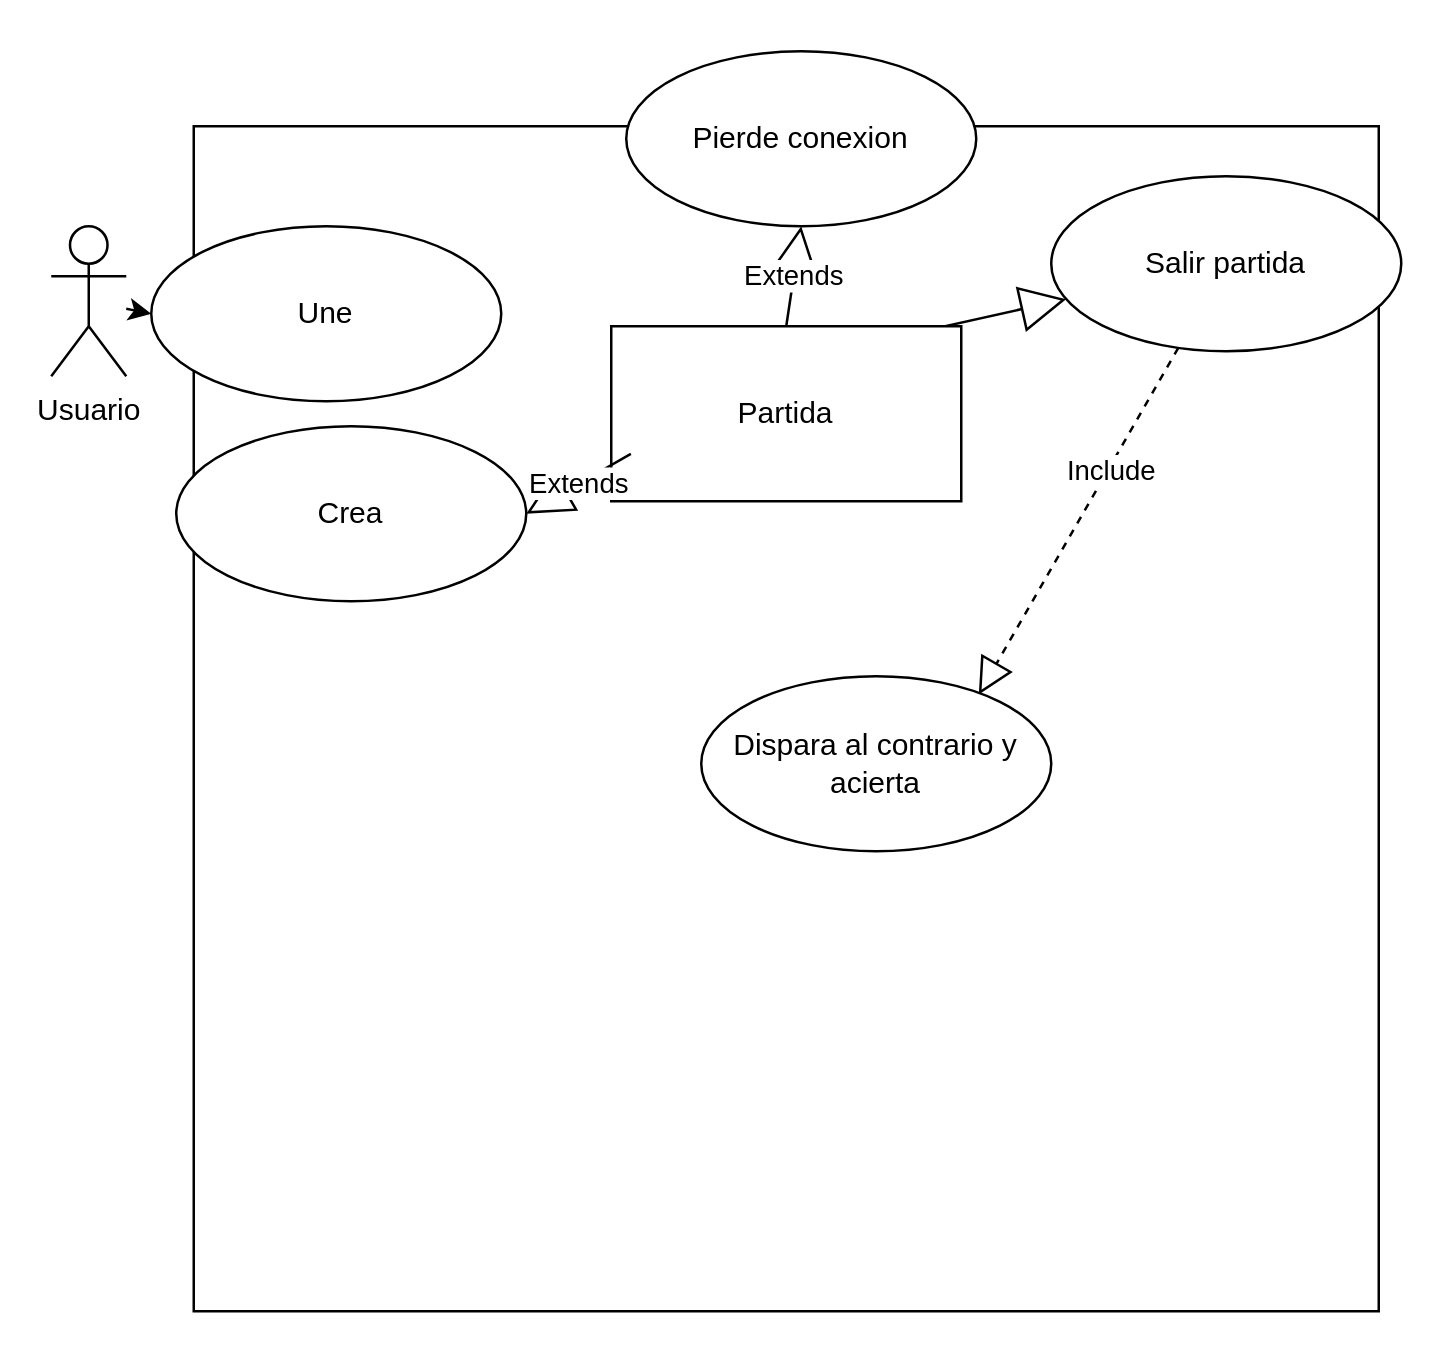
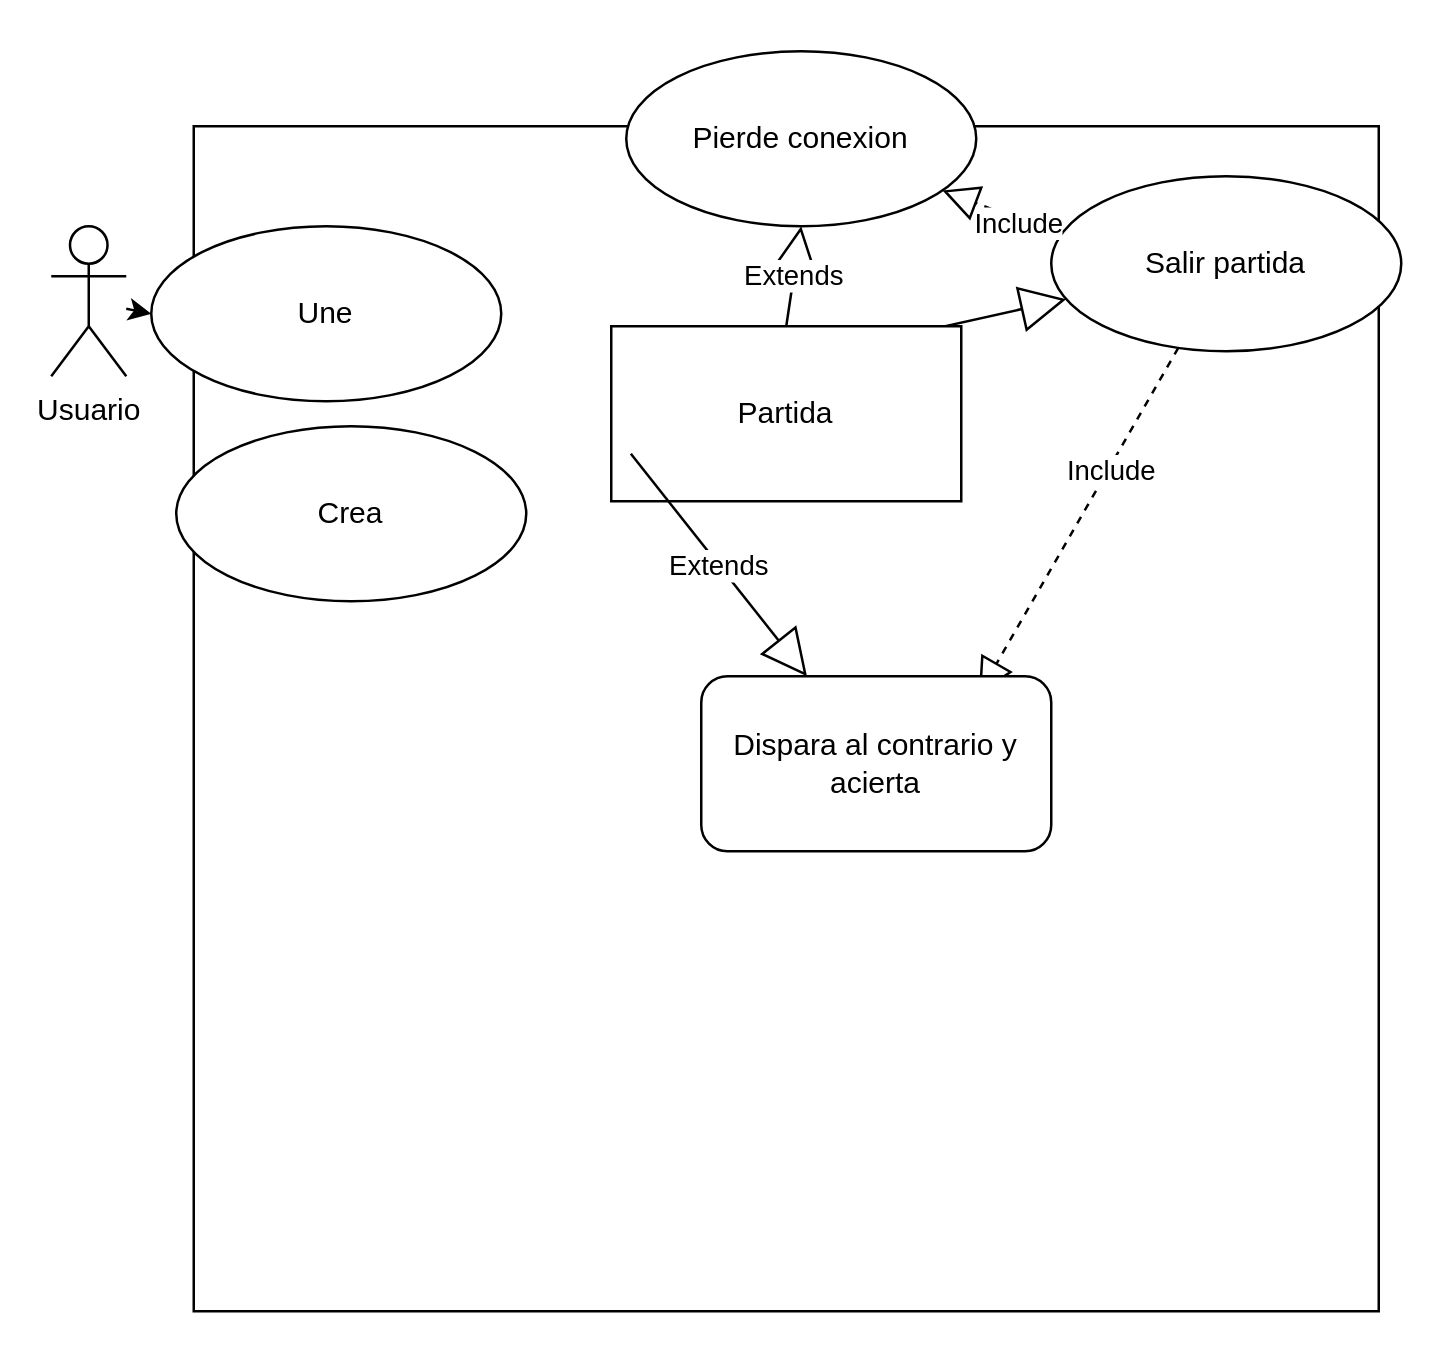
edge "Salir partida" -> "Pierde conexion": added, label "Include"
edge "Partida" -> "Crea": now "Partida" -> "Dispara al contrario y acierta"
node "Dispara al contrario y acierta": shape ellipse -> rounded rectangle
